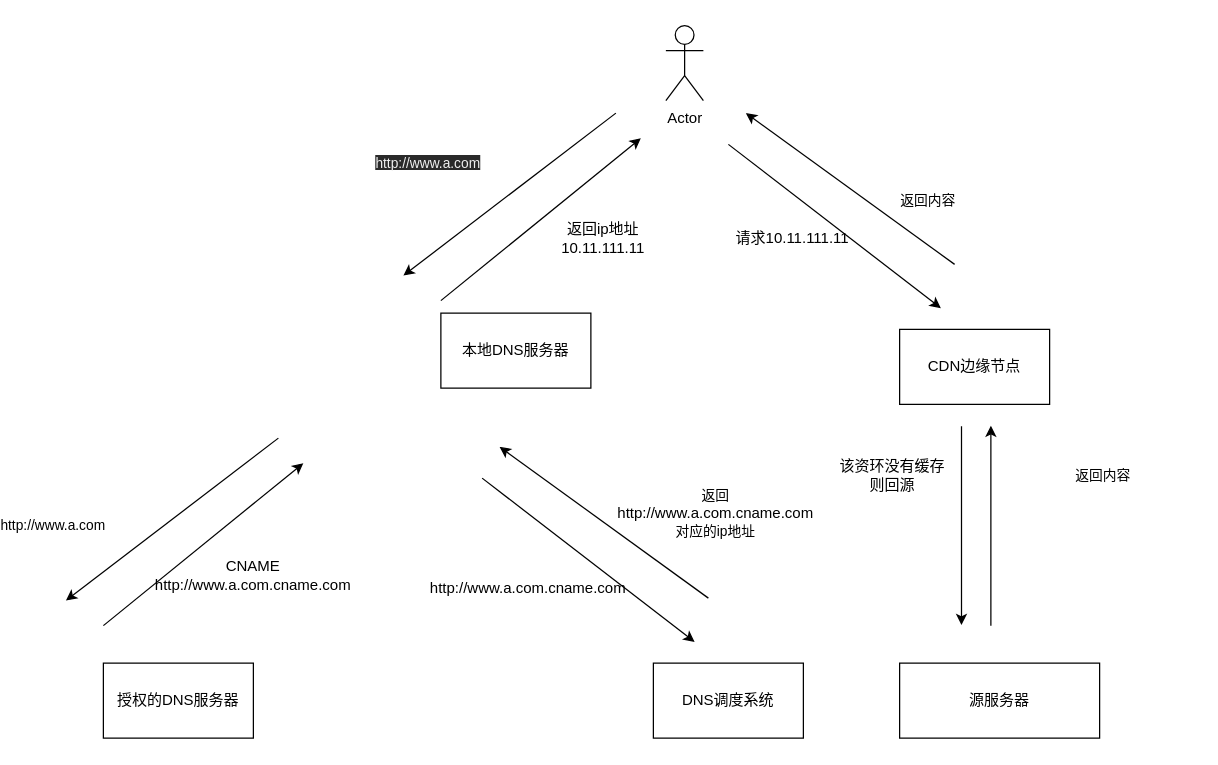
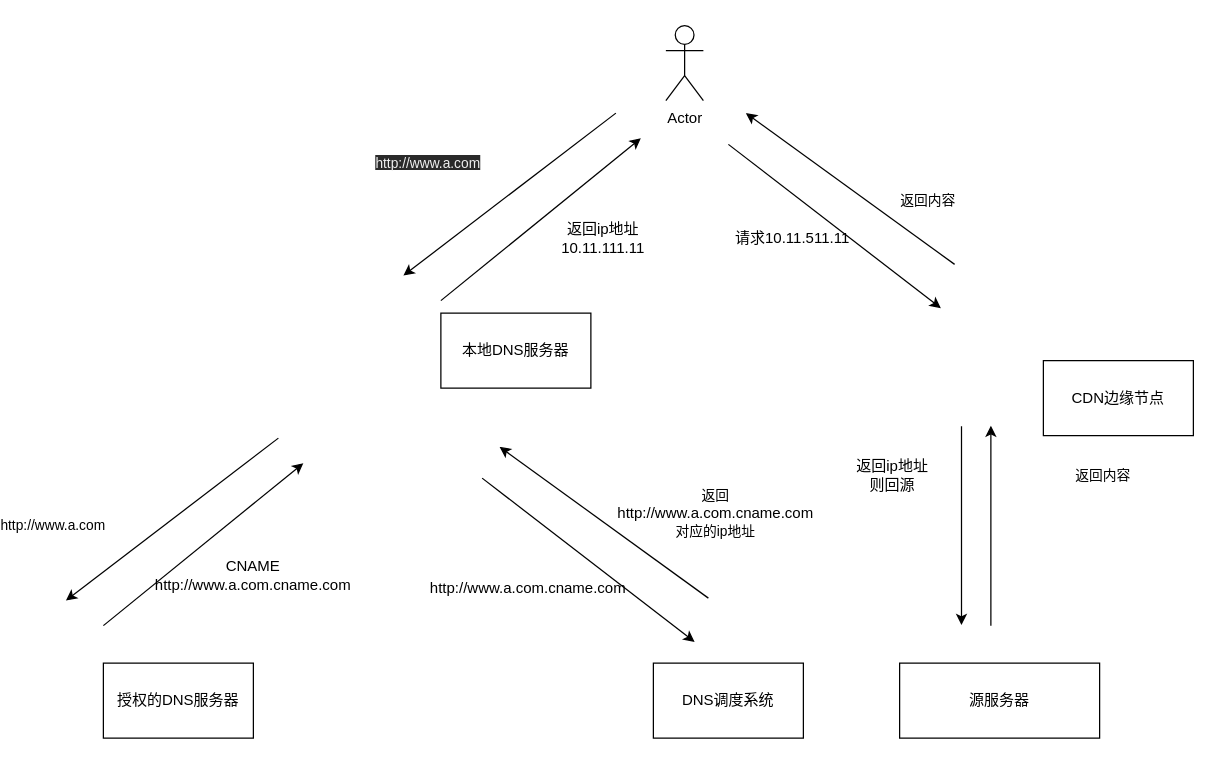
node "请求10.11.111.11": label "请求10.11.111.11" -> "请求10.11.511.11"
node "CDN边缘节点": moved (974, 367) -> (1118, 398)
node "该资环没有缓存 则回源": label "该资环没有缓存 则回源" -> "返回ip地址 则回源"
